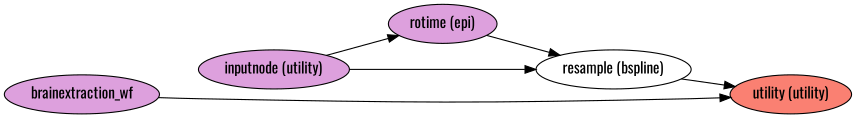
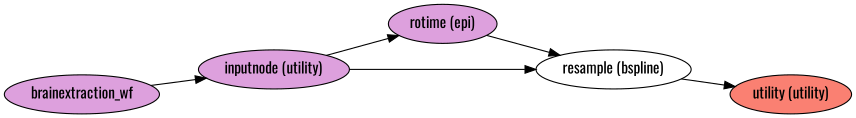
edge "brainextraction_wf" -> "utility (utility)": now "brainextraction_wf" -> "inputnode (utility)"
